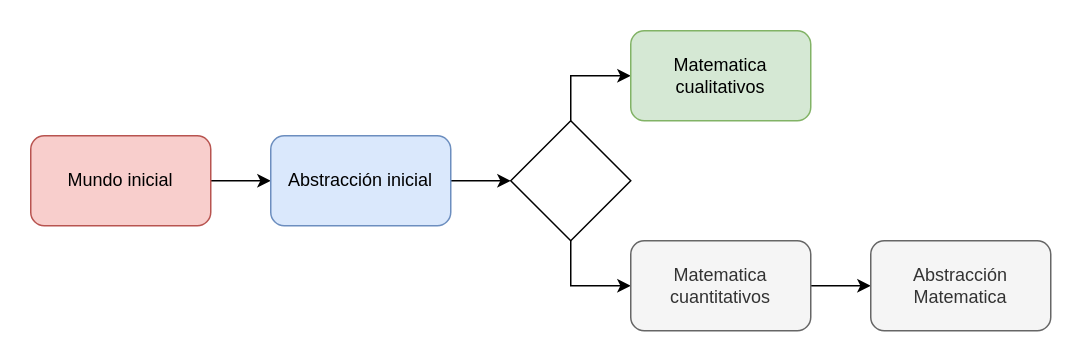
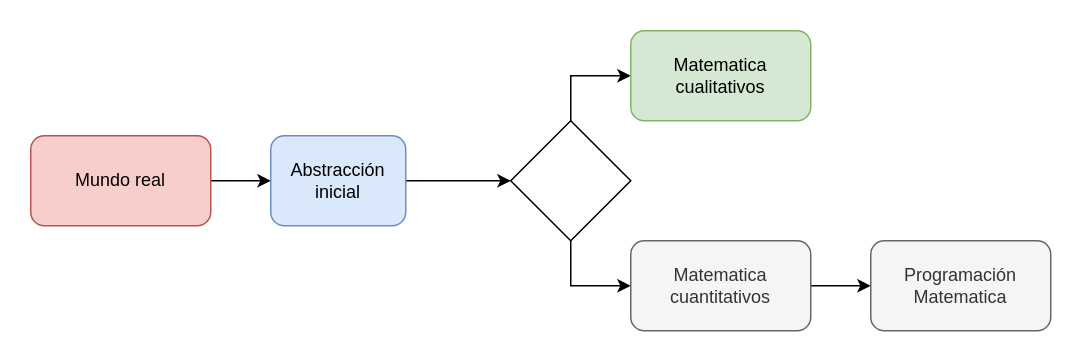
node "Mundo inicial": label "Mundo inicial" -> "Mundo real"
node "Abstracción inicial": size 180x90 -> 135x90
node "Abstracción Matematica": label "Abstracción Matematica" -> "Programación Matematica"
